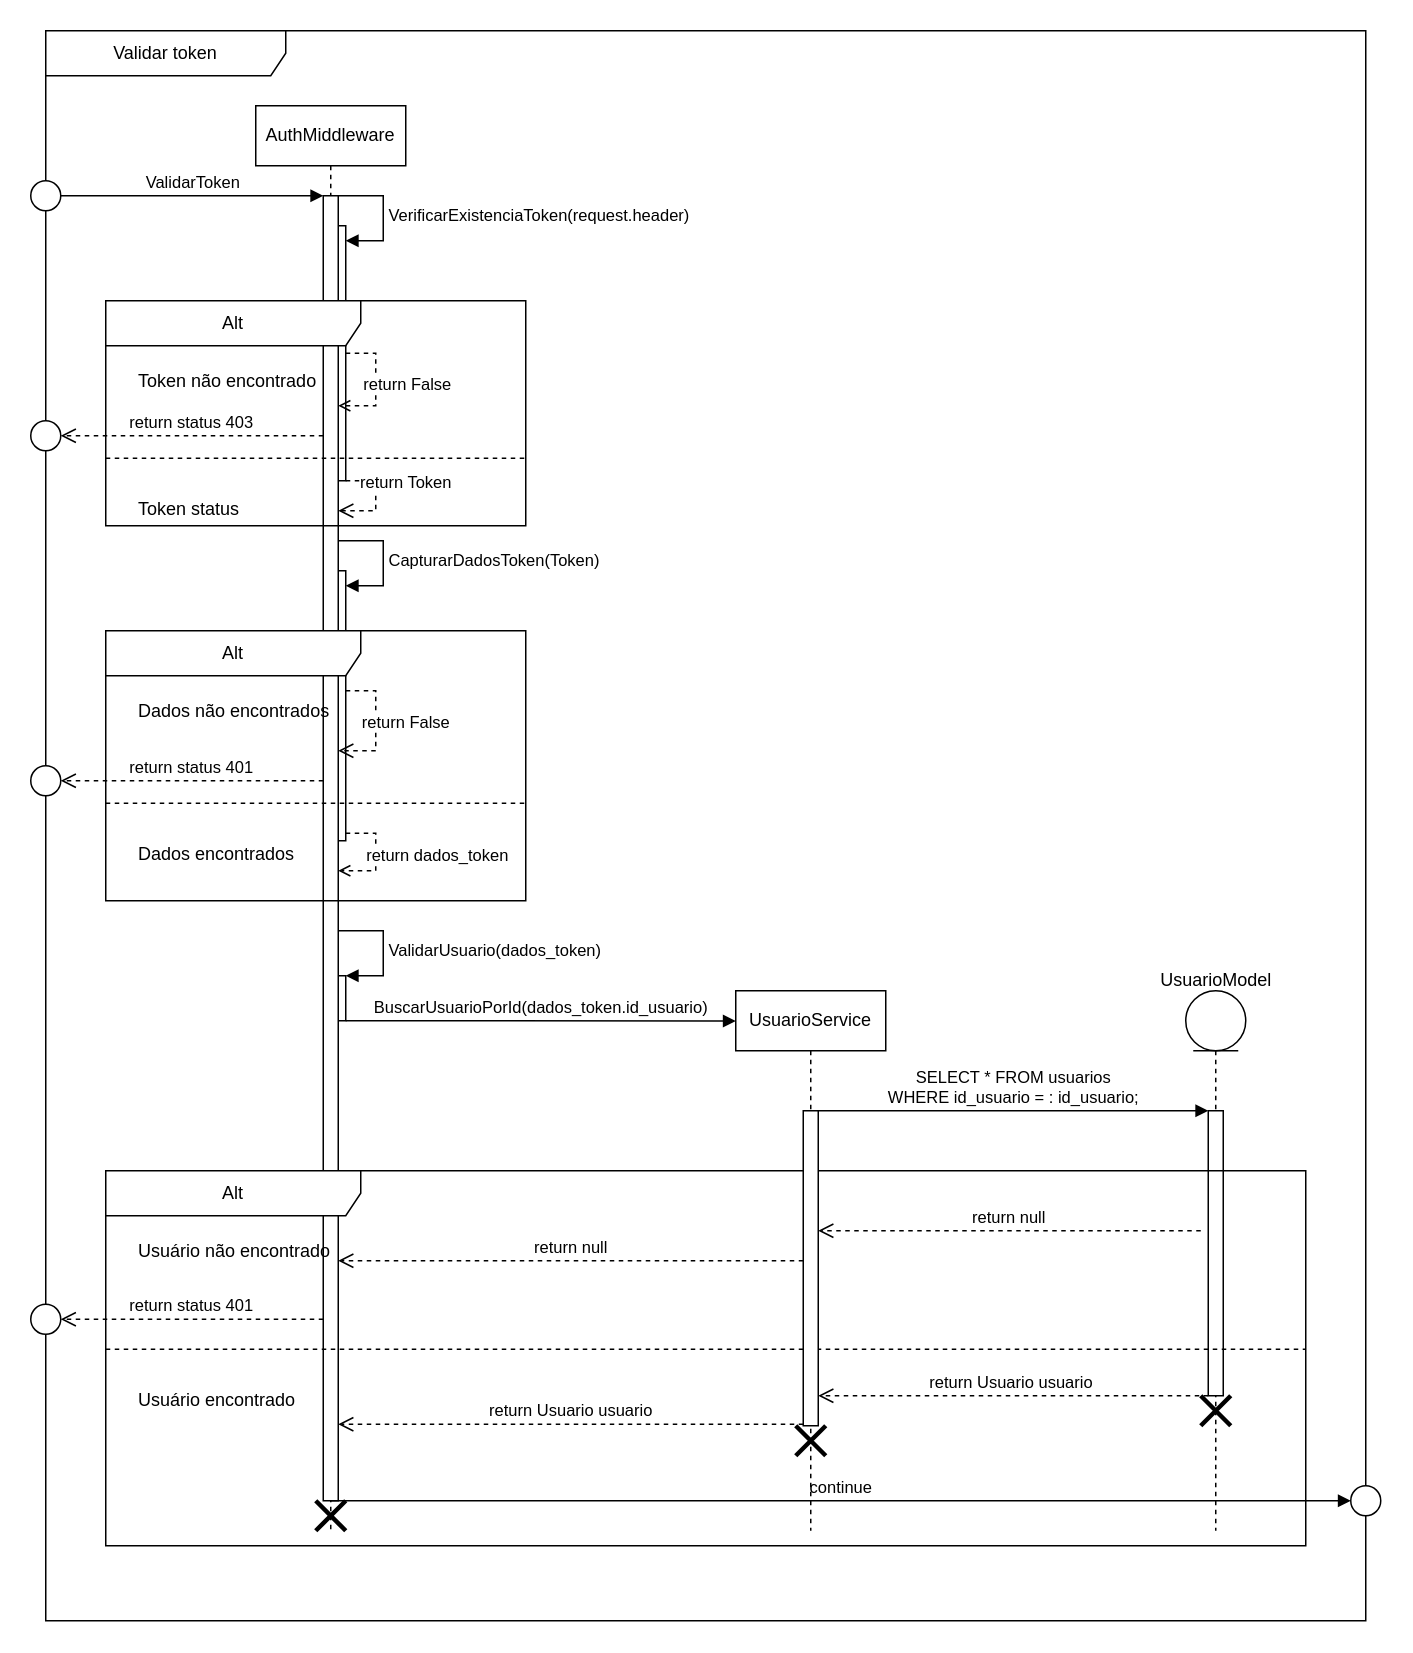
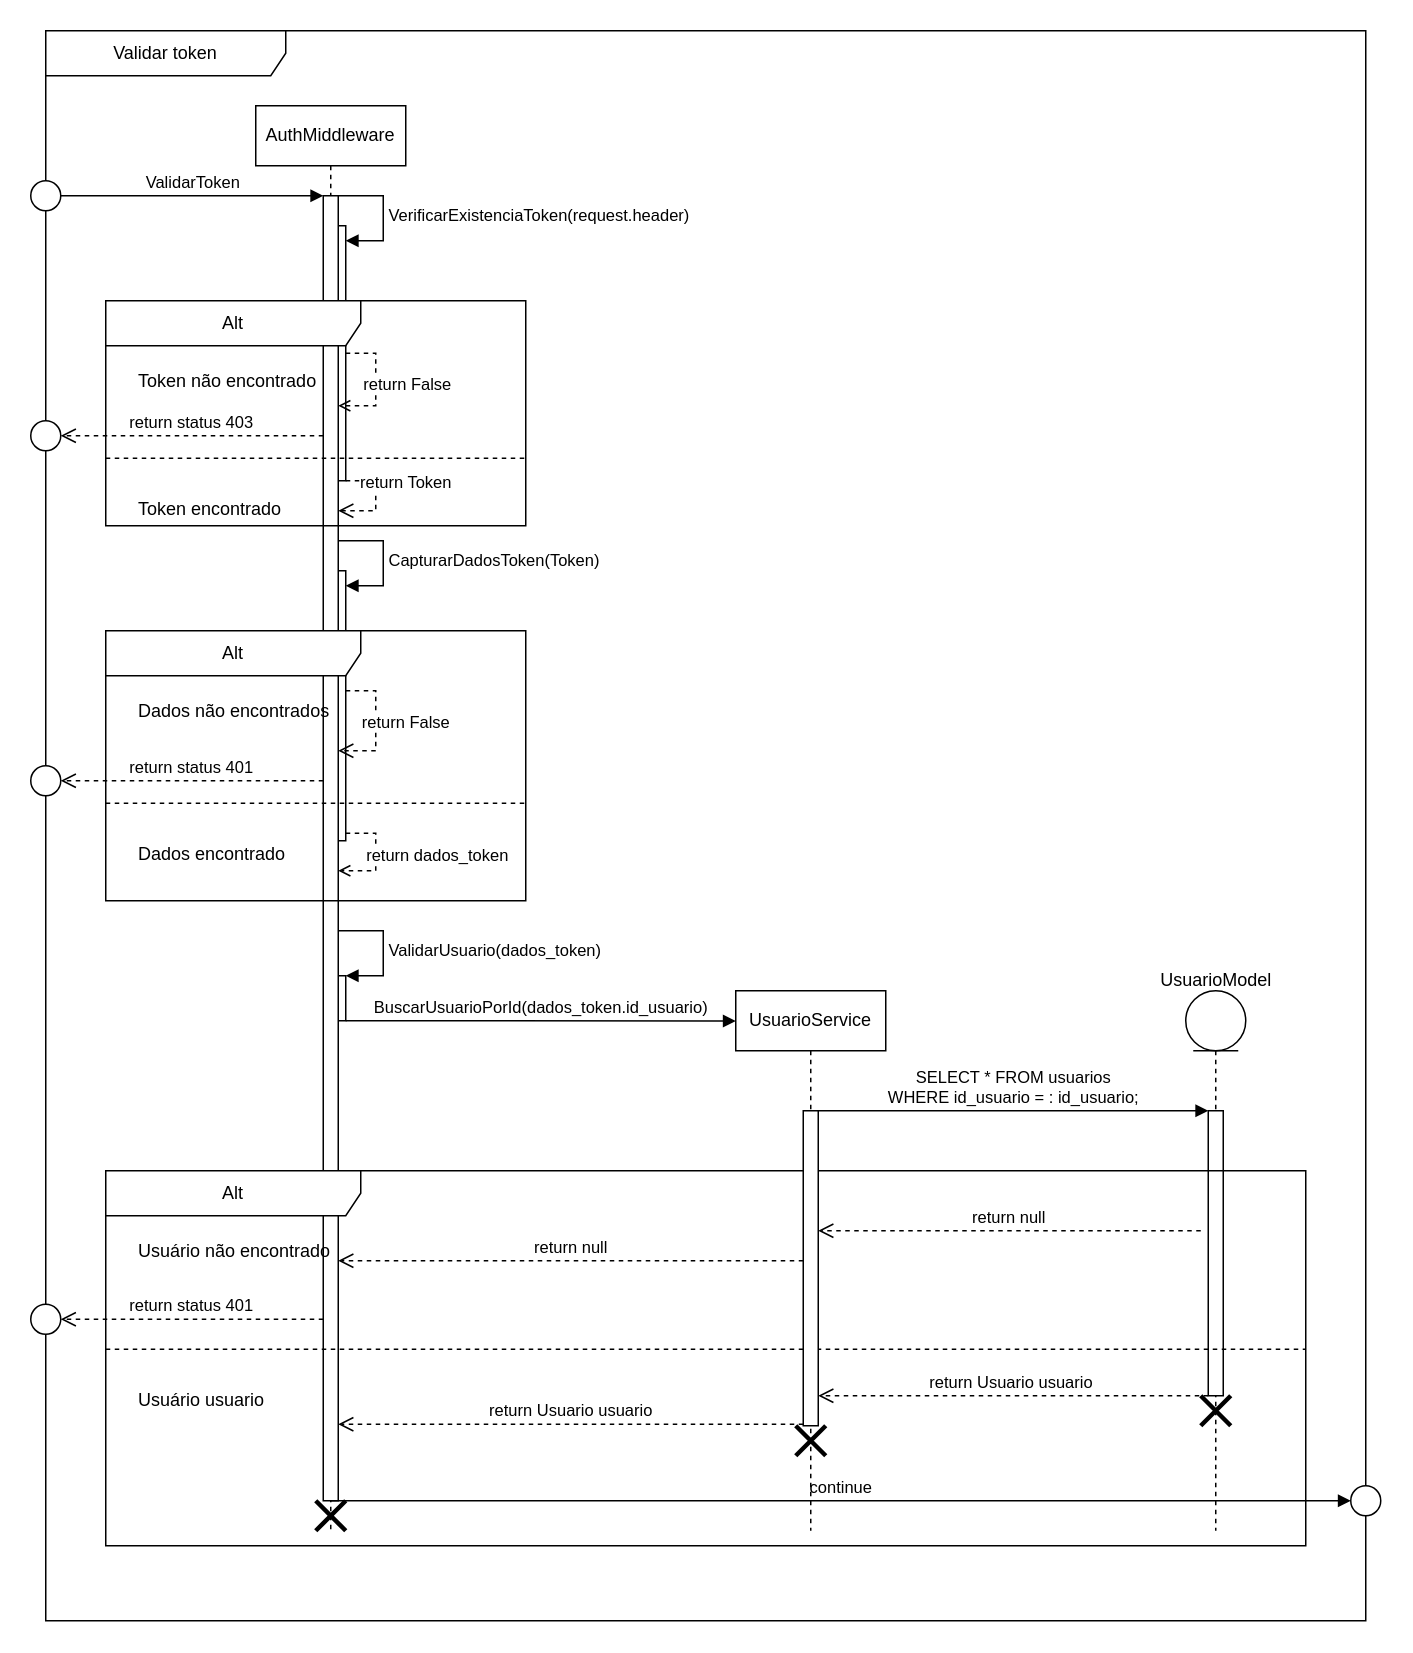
node "Token status": label "Token status" -> "Token encontrado"
node "Dados encontrados": label "Dados encontrados" -> "Dados encontrado"
node "Usuário encontrado": label "Usuário encontrado" -> "Usuário usuario"
